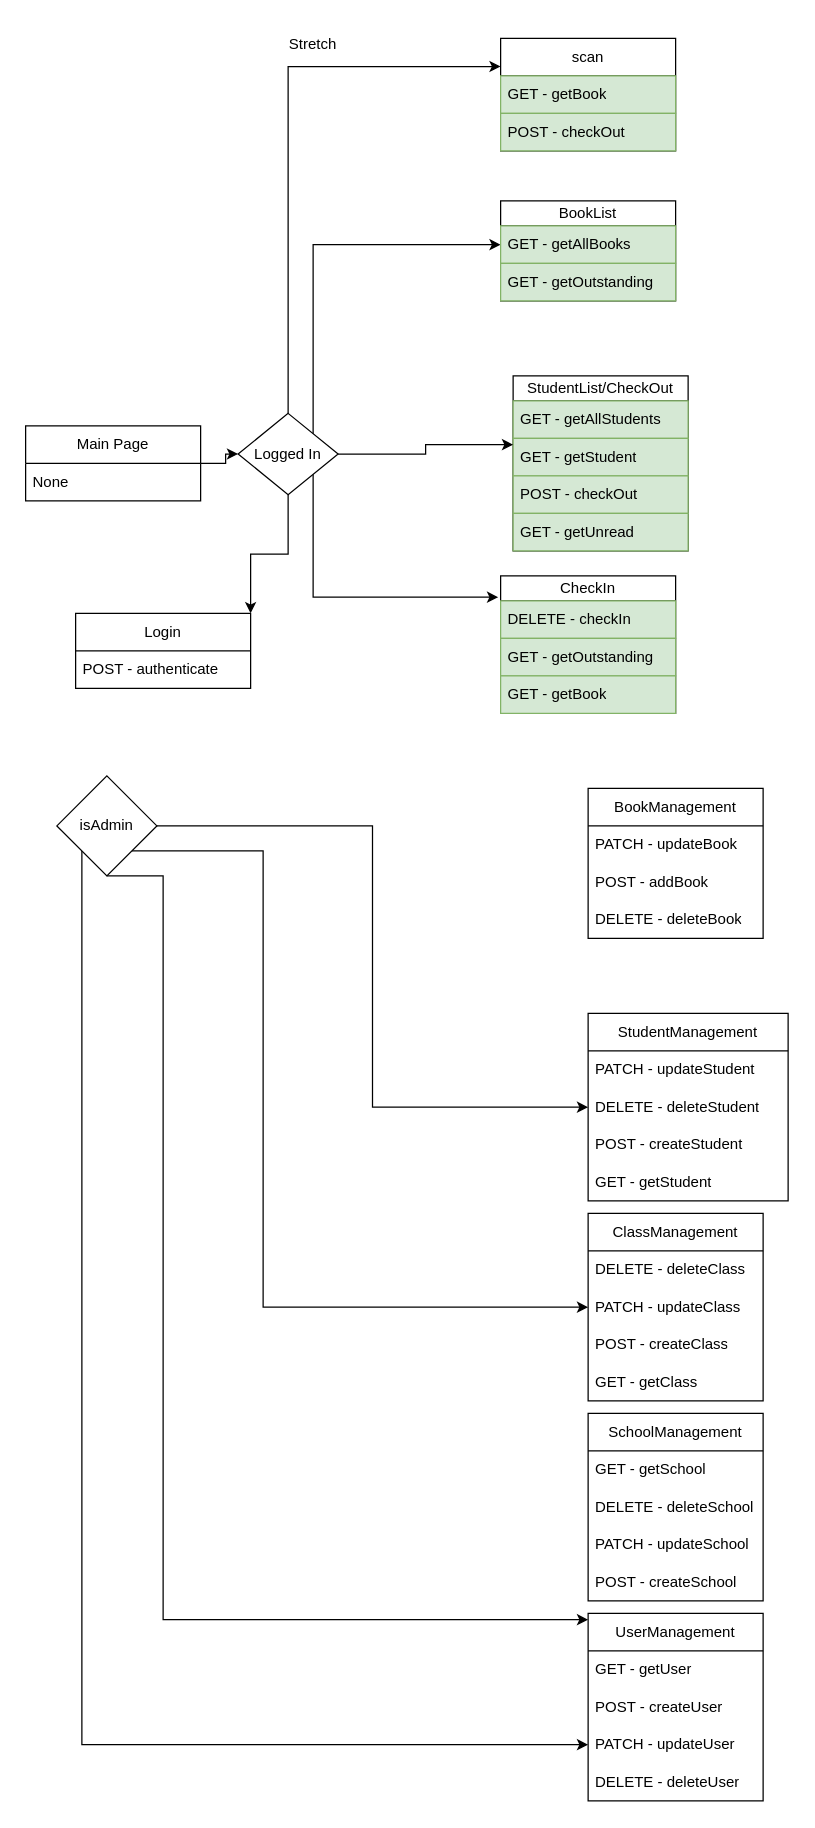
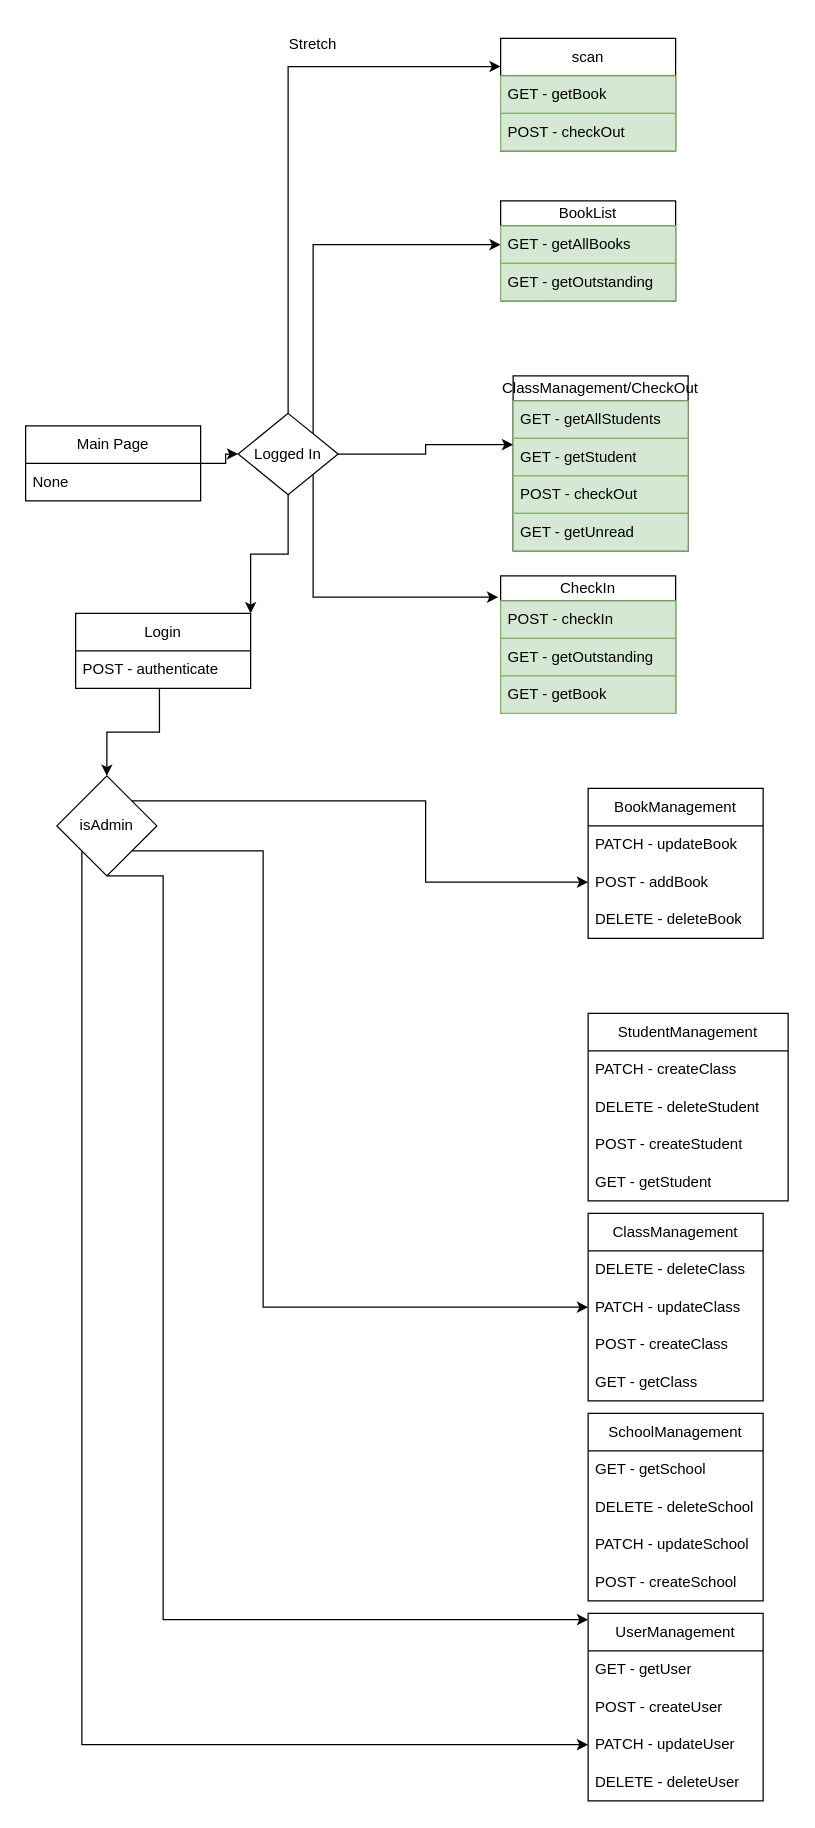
node "StudentList/CheckOut": label "StudentList/CheckOut" -> "ClassManagement/CheckOut"
node "DELETE - checkIn": label "DELETE - checkIn" -> "POST - checkIn"
edge "POST - authenticate" -> "isAdmin": added
edge "isAdmin" -> "POST - addBook": added
edge "isAdmin" -> "DELETE - deleteStudent": removed
node "PATCH - updateStudent": label "PATCH - updateStudent" -> "PATCH - createClass"
